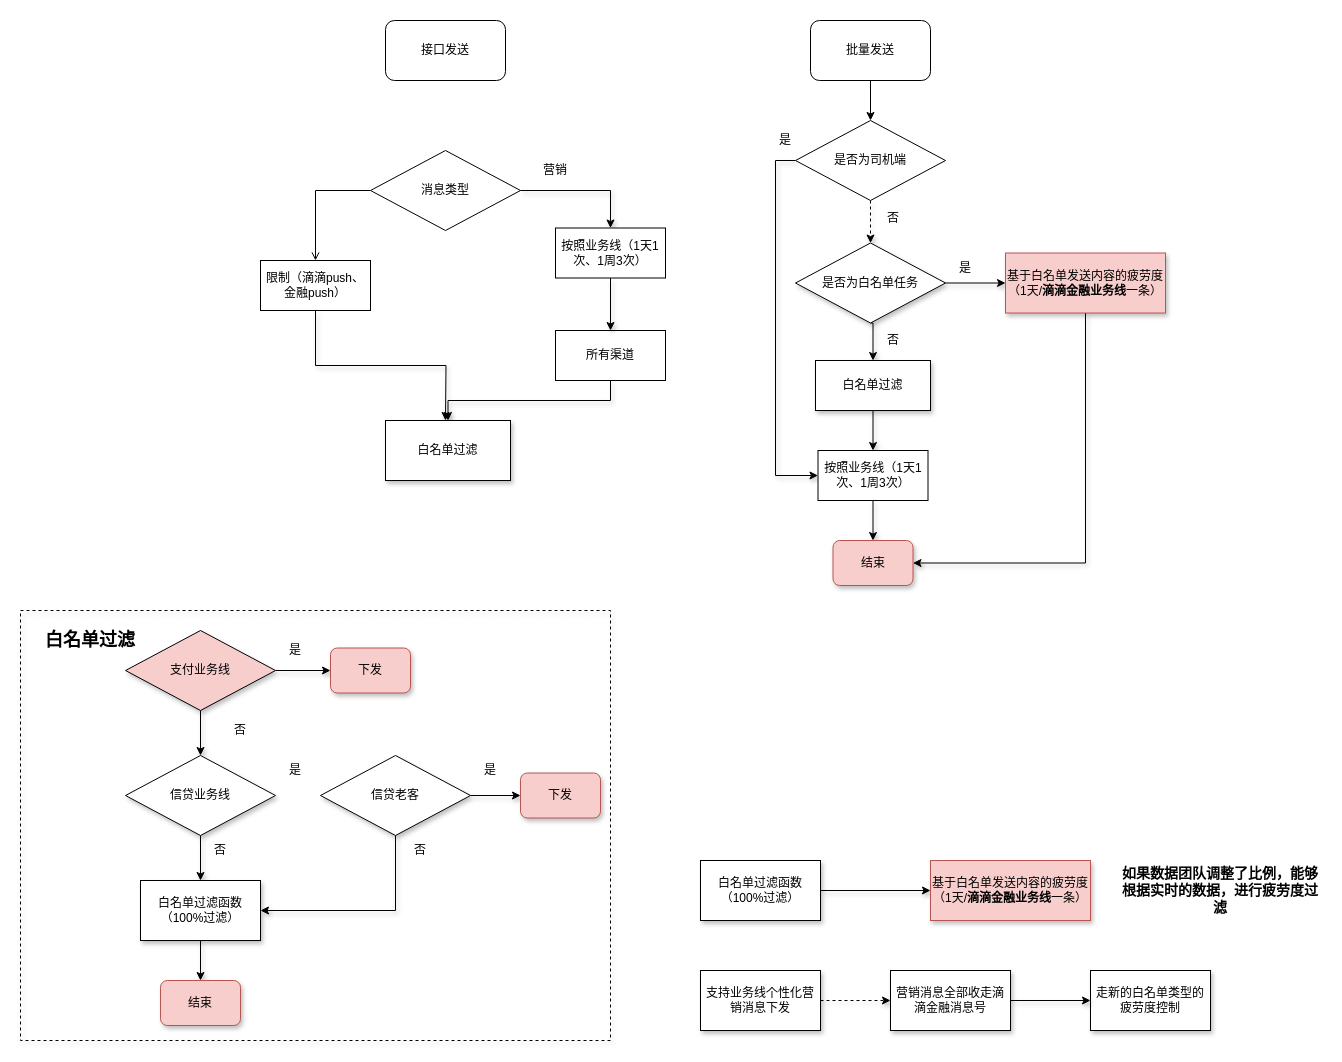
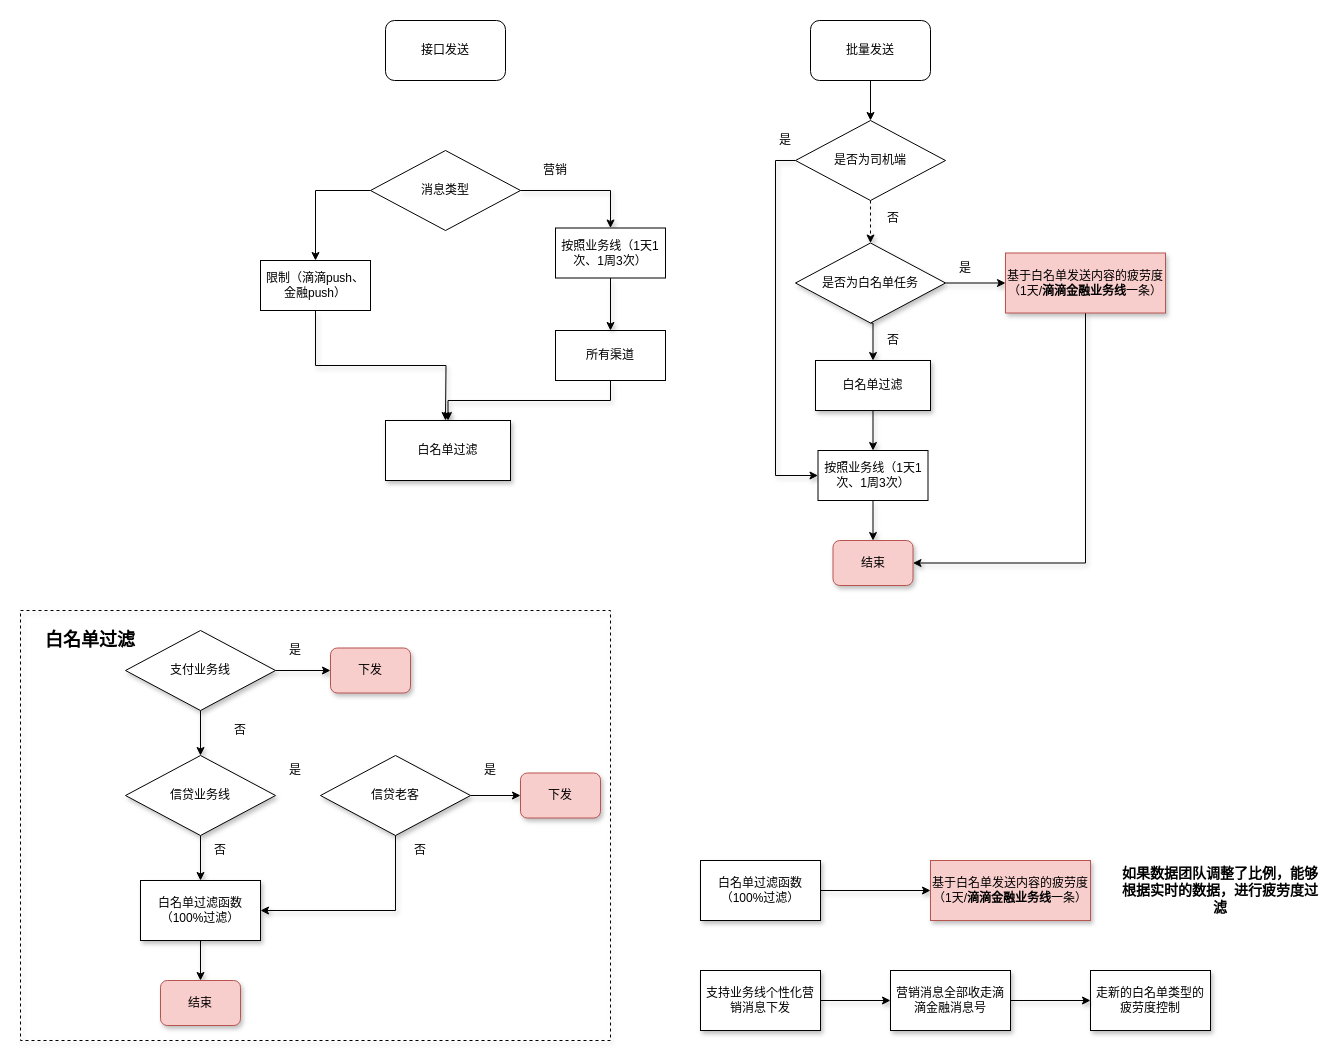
edge "消息类型" -> "限制（滴滴push、金融push）": arrowhead open -> classic
node "支付业务线": fillcolor #f8cecc -> #ffffff
edge "支持业务线个性化营销消息下发" -> "营销消息全部收走滴滴金融消息号": style dashed -> solid
